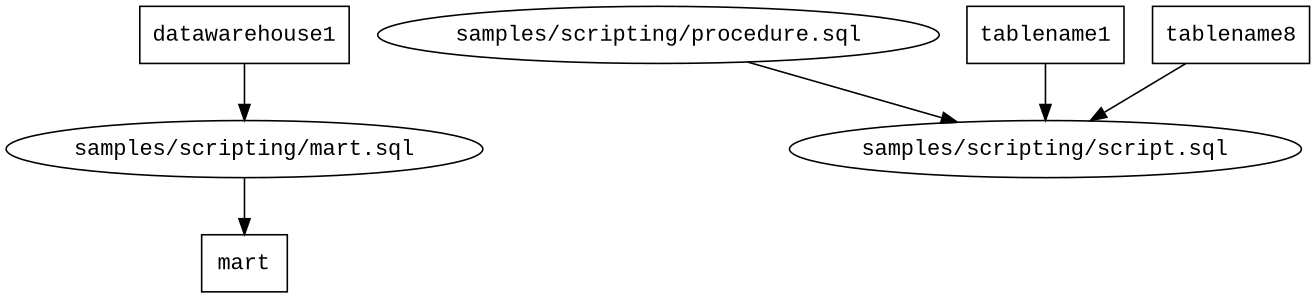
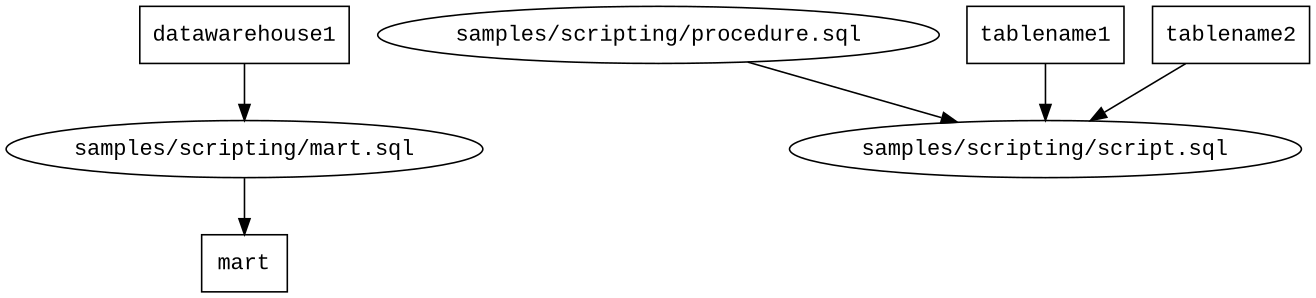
node "tablename8": label "tablename8" -> "tablename2"
